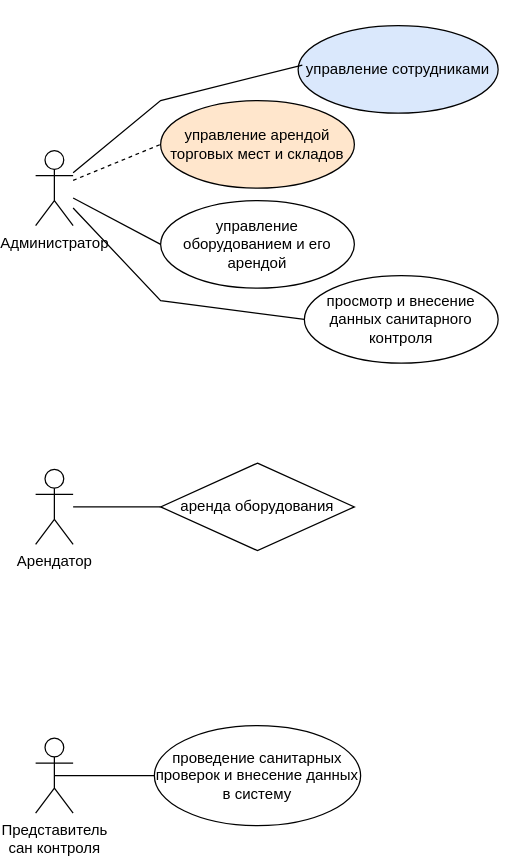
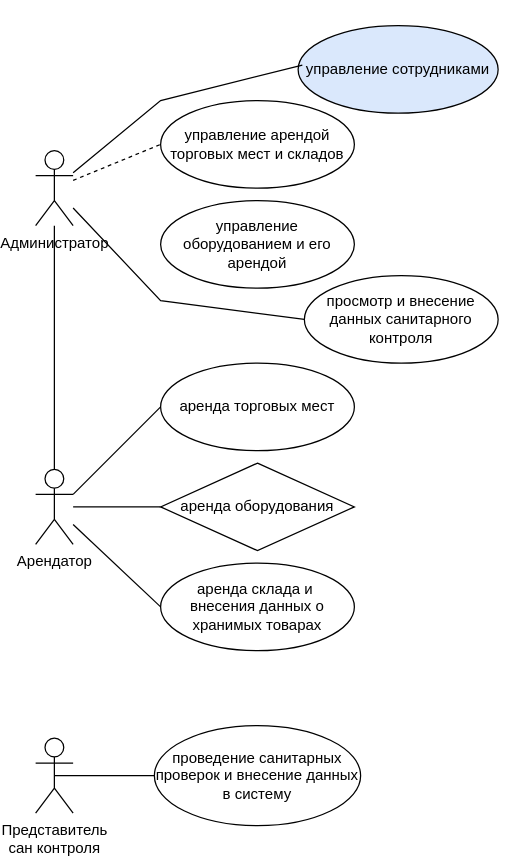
node "управление арендой торговых мест и складов": fillcolor #ffe6cc -> #ffffff
edge "Администратор" -- "управление оборудованием и его арендой": now "Администратор" -- "Арендатор"
node "аренда торговых мест": added
edge "аренда торговых мест" -- "Арендатор": added
edge "Арендатор" -- "аренда склада и внесения данных о хранимых товарах": added
node "аренда склада и внесения данных о хранимых товарах": added
